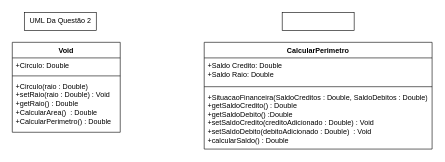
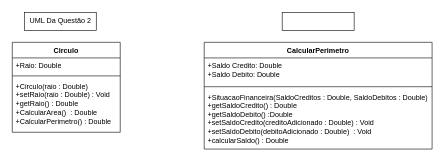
node "Void": label "Void" -> "Circulo"
node "+Circulo: Double": label "+Circulo: Double" -> "+Raio: Double"
node "+Saldo Credito: Double +Saldo Raio: Double": label "+Saldo Credito: Double +Saldo Raio: Double" -> "+Saldo Credito: Double +Saldo Debito: Double"
